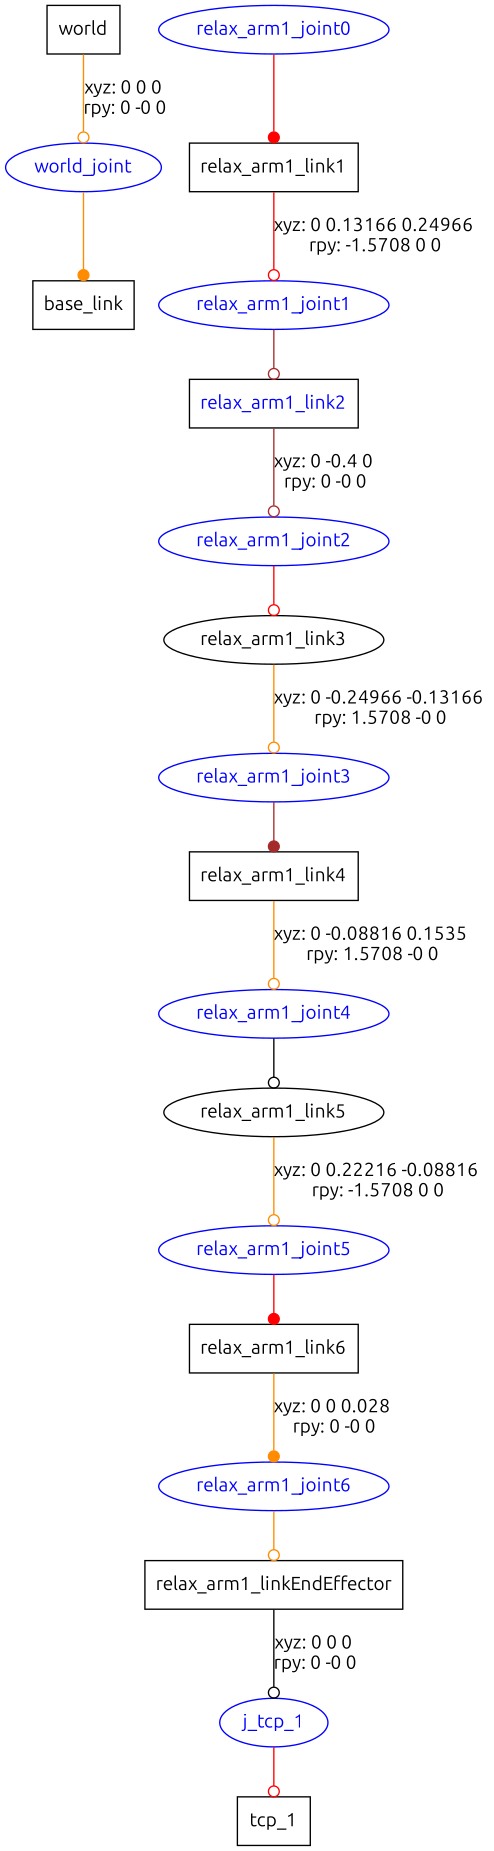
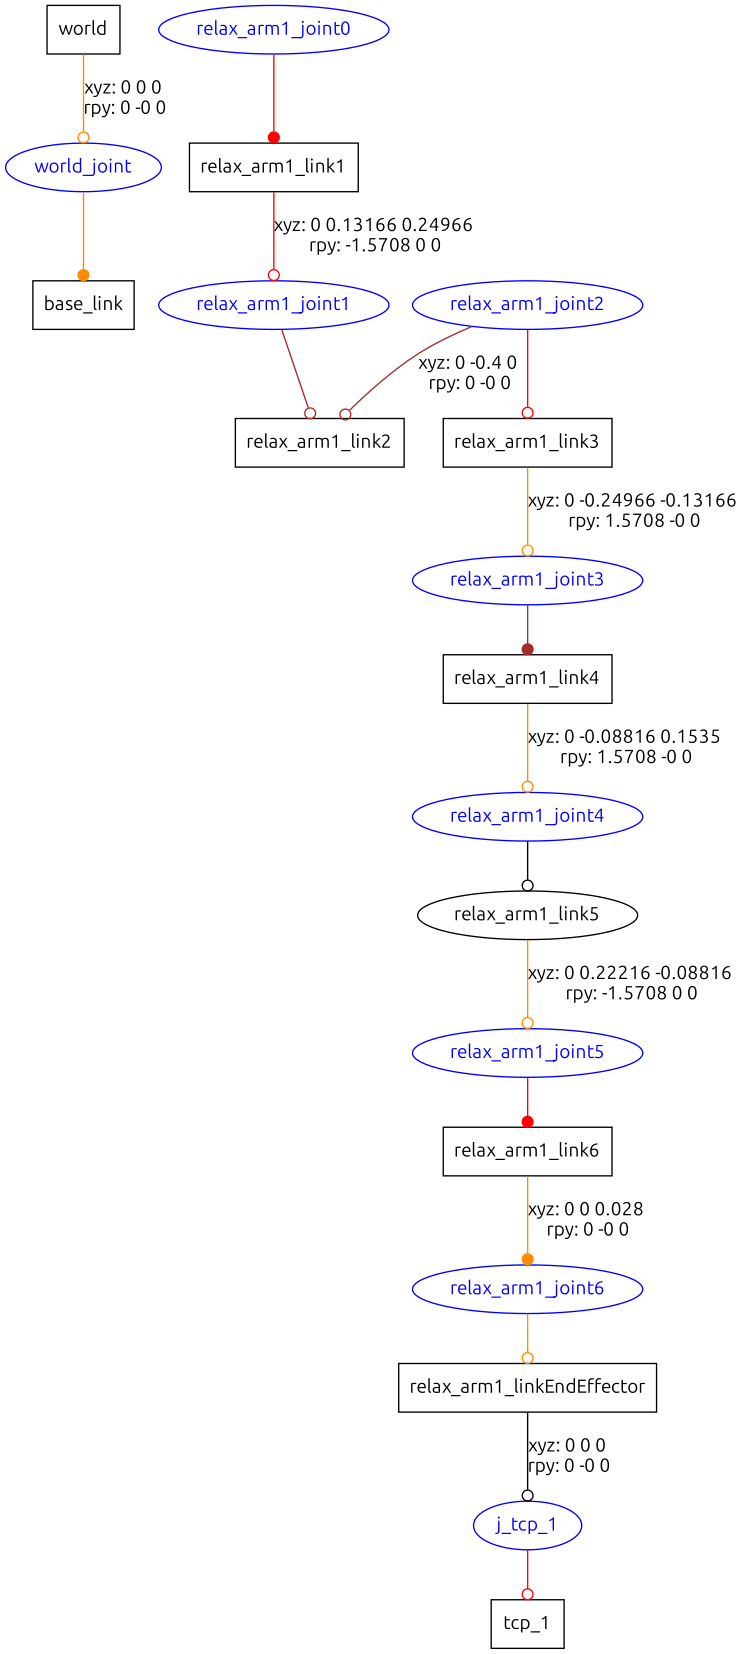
node "relax_arm1_link2": fontcolor blue -> black
edge "relax_arm1_link2" -> "relax_arm1_joint2": reversed
node "relax_arm1_link3": shape ellipse -> box
